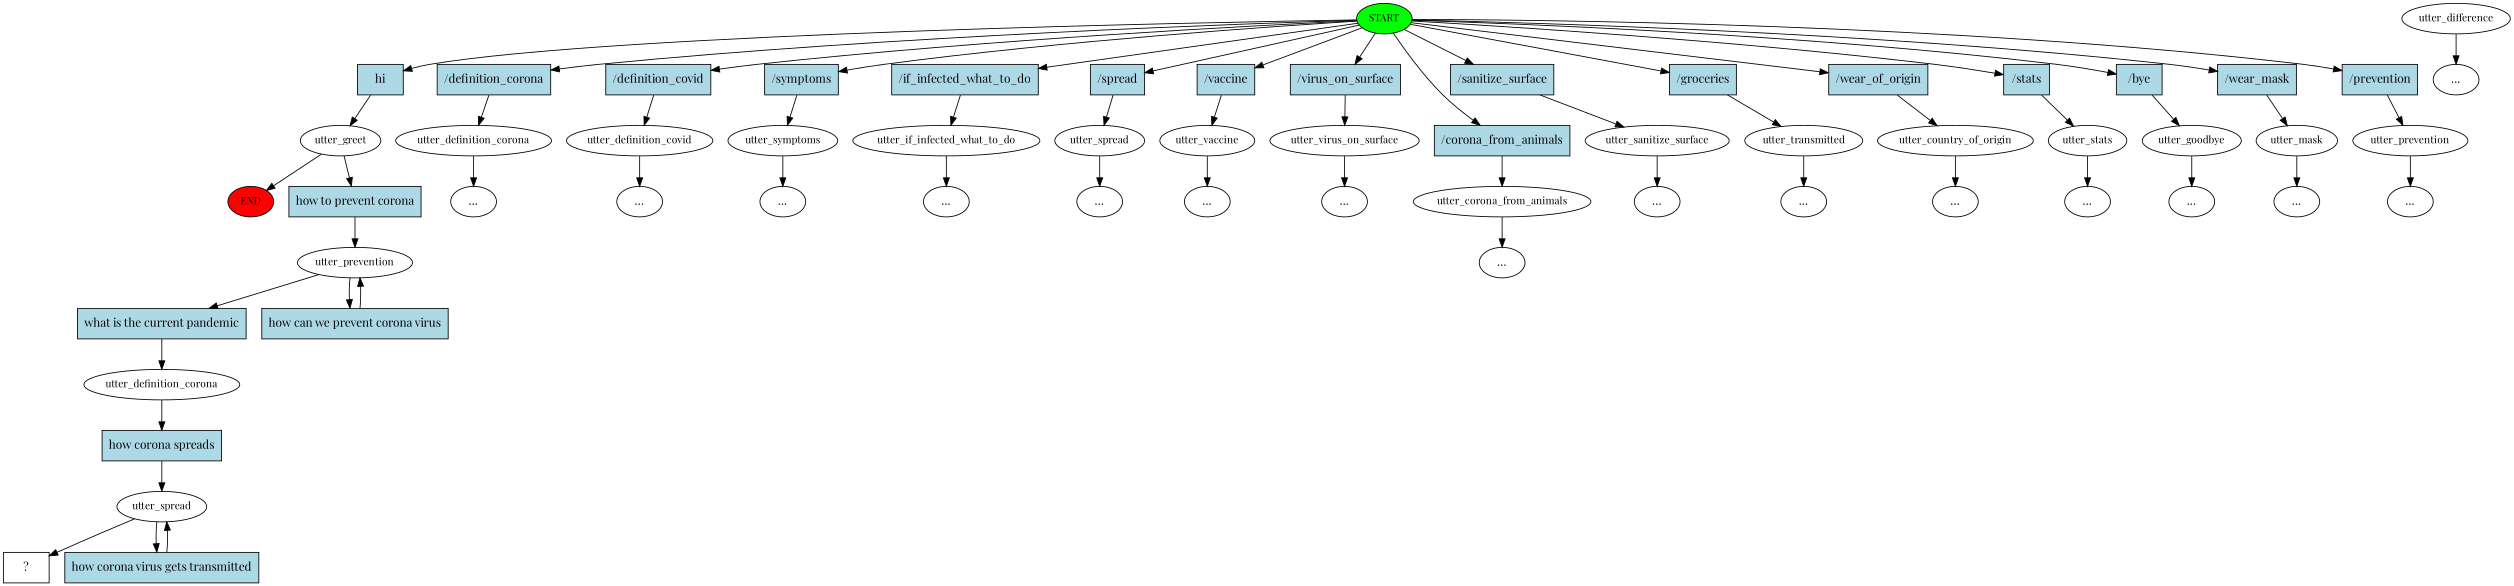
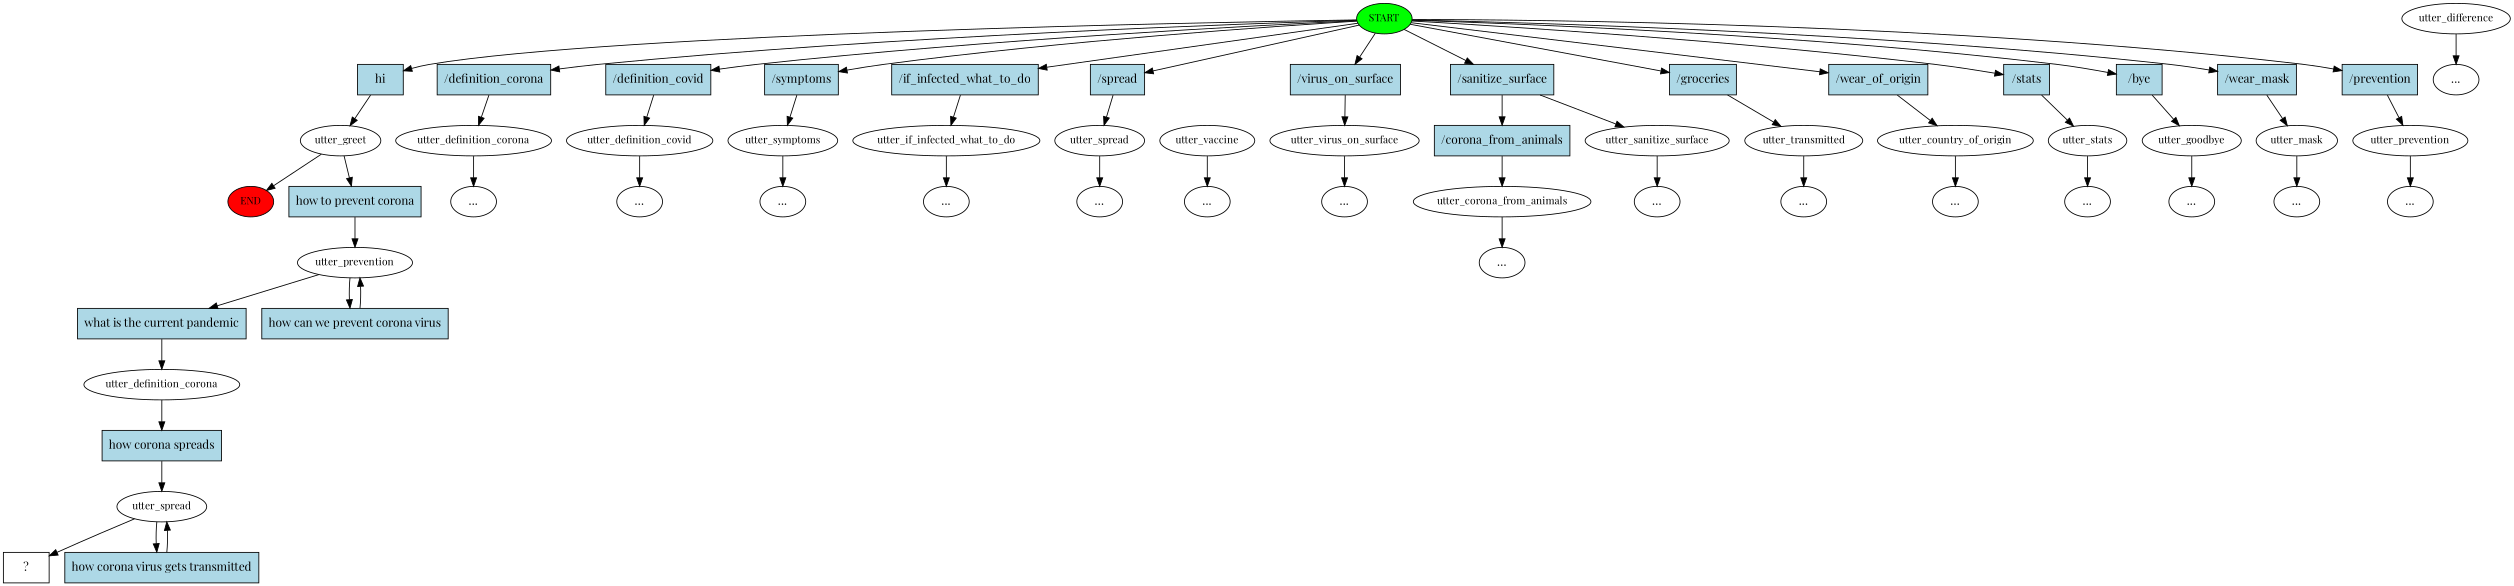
node "/vaccine": removed
edge "START" -> "/corona_from_animals": now "/sanitize_surface" -> "/corona_from_animals"
